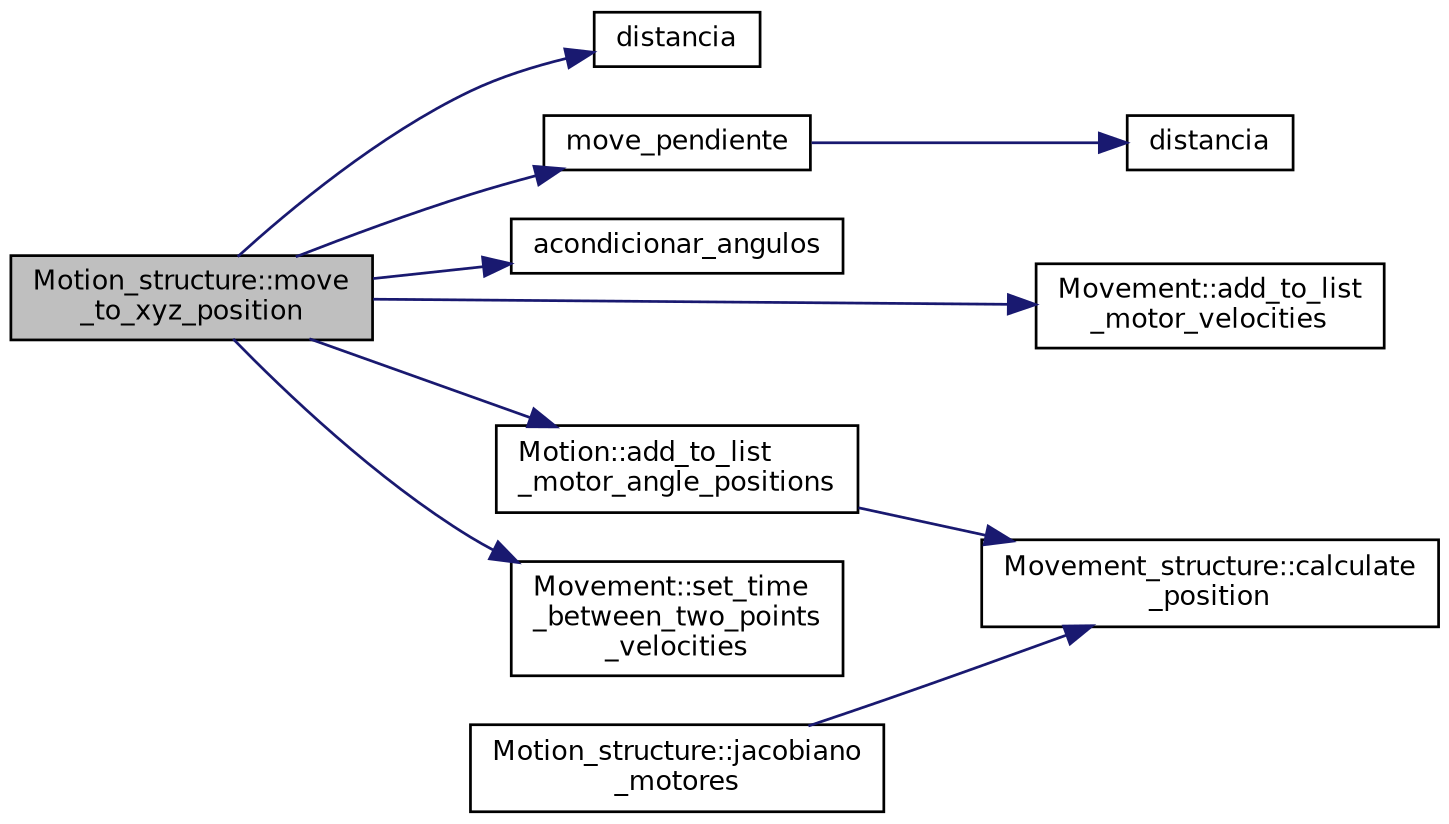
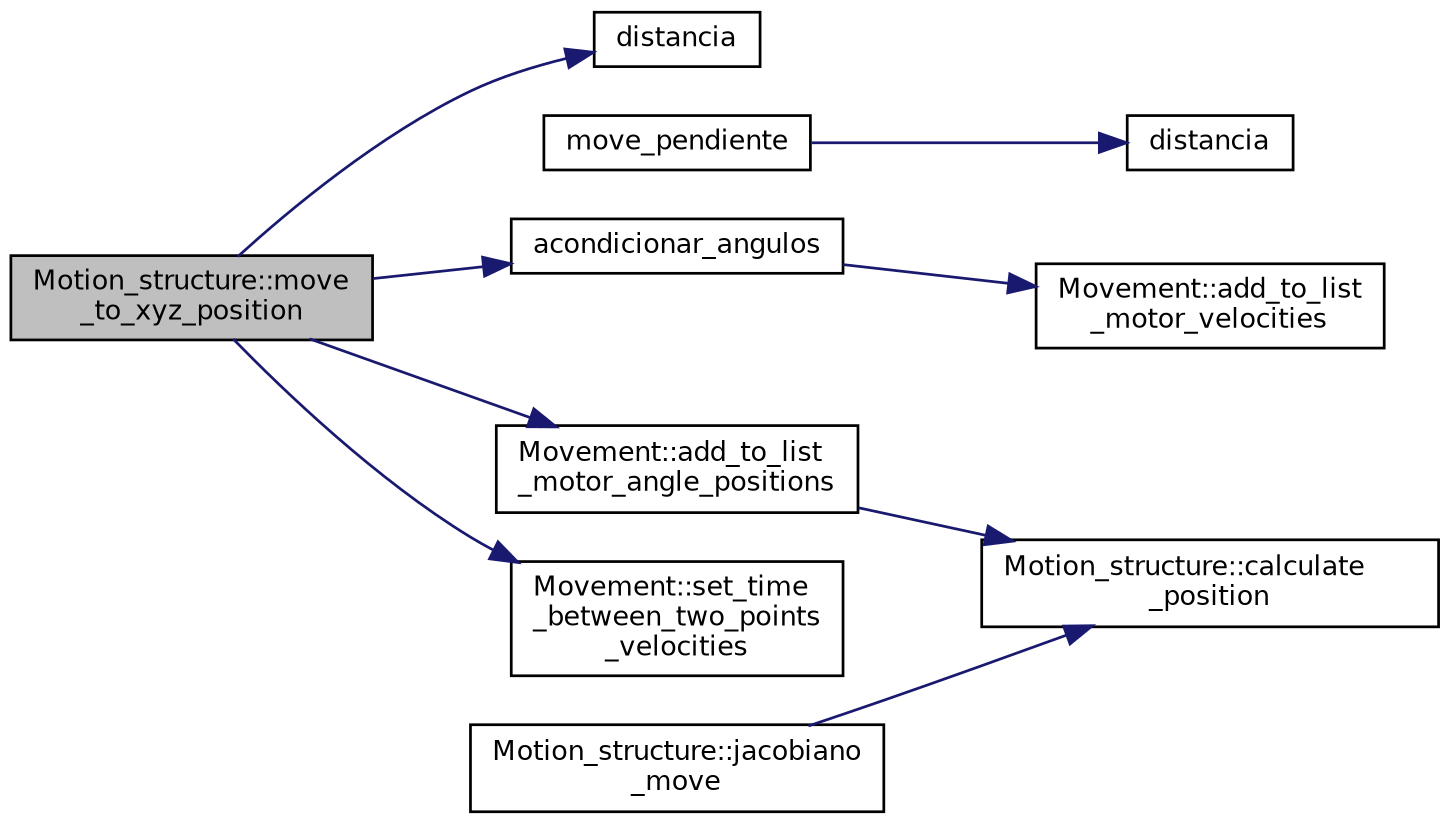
edge "Motion_structure::move _to_xyz_position" -> "move_pendiente": removed
edge "Motion_structure::move _to_xyz_position" -> "Movement::add_to_list _motor_velocities": now "acondicionar_angulos" -> "Movement::add_to_list _motor_velocities"
node "Motion::add_to_list _motor_angle_positions": label "Motion::add_to_list _motor_angle_positions" -> "Movement::add_to_list _motor_angle_positions"
node "Movement_structure::calculate _position": label "Movement_structure::calculate _position" -> "Motion_structure::calculate _position"
node "Motion_structure::jacobiano _motores": label "Motion_structure::jacobiano _motores" -> "Motion_structure::jacobiano _move"
